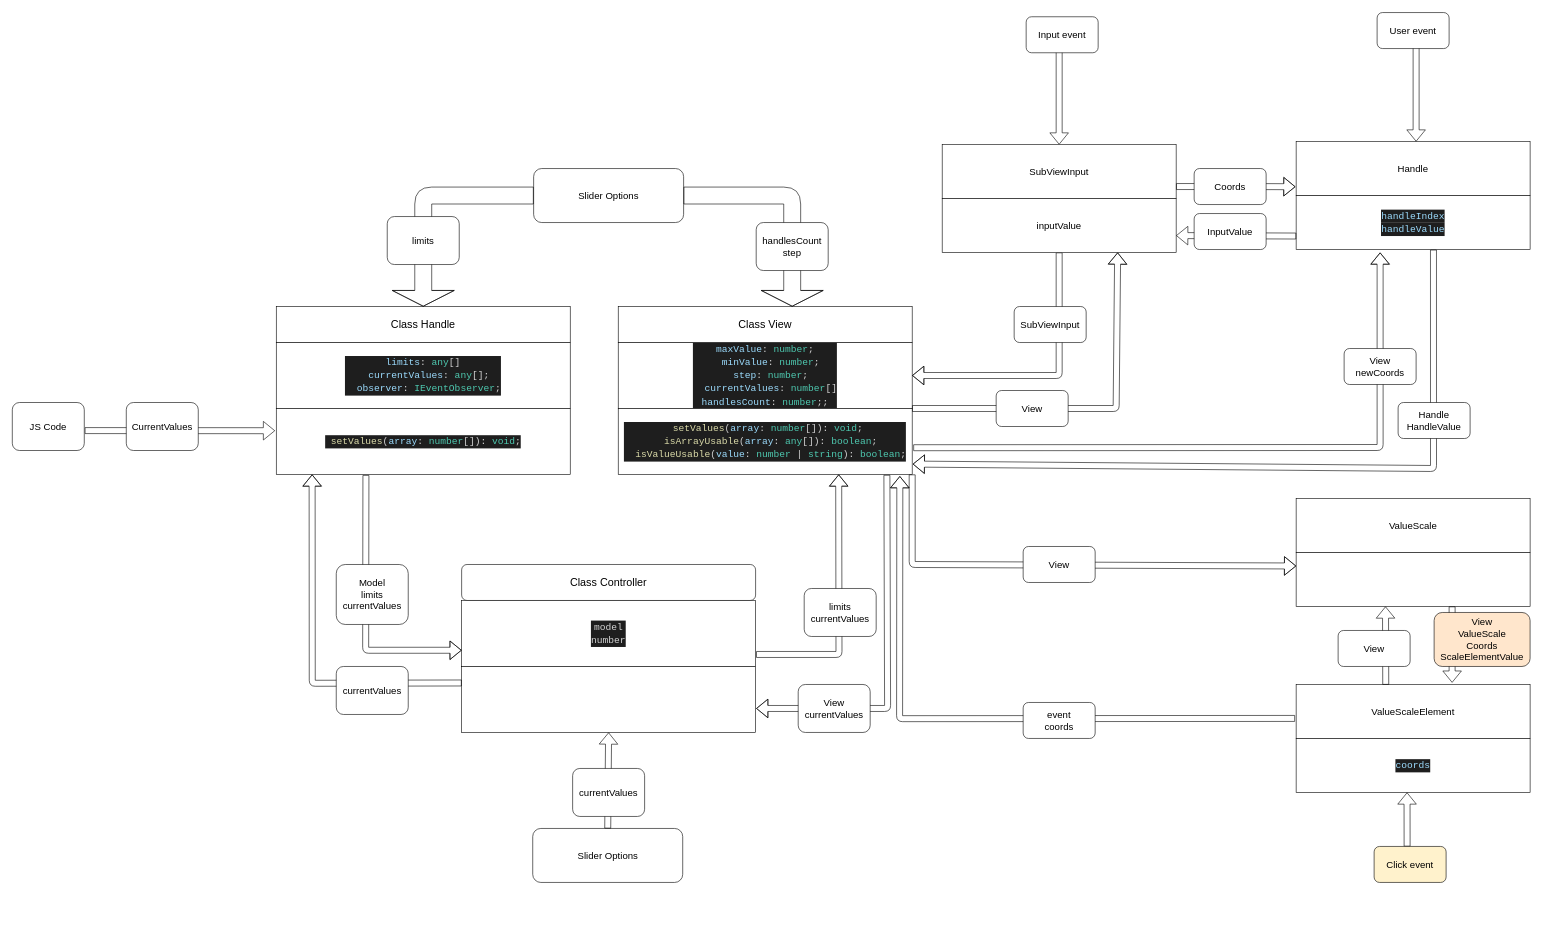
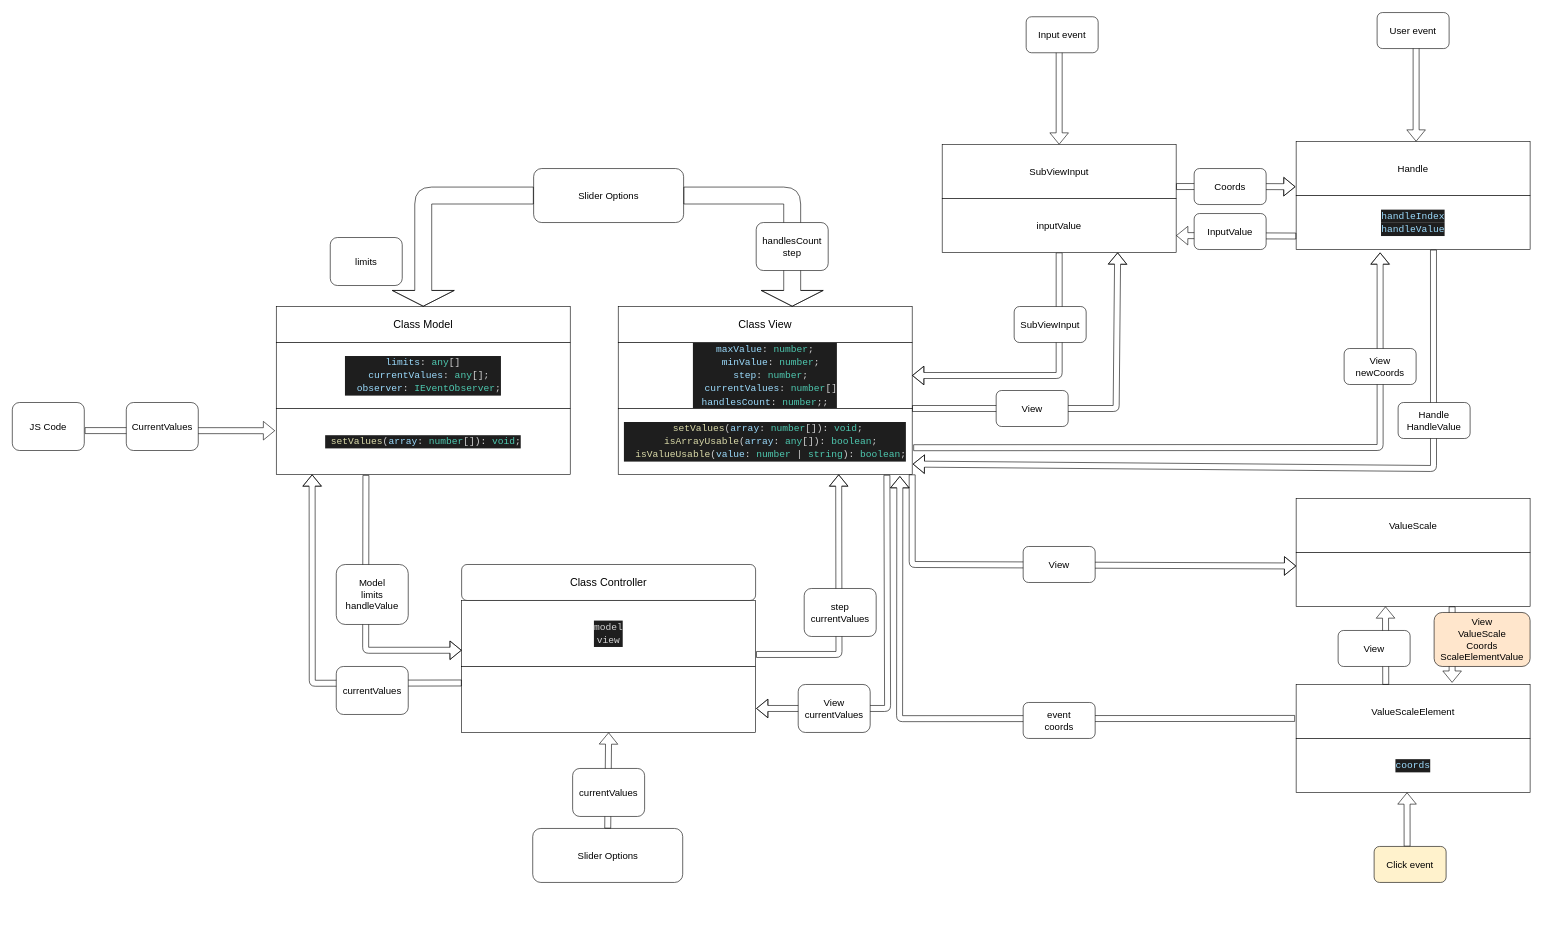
node "limits": moved (423, 240) -> (366, 261)
node "Class Handle": label "Class Handle" -> "Class Model"
node "Model limits currentValues": label "Model limits currentValues" -> "Model limits handleValue"
node "limits currentValues": label "limits currentValues" -> "step currentValues"
node "model number": label "model number" -> "model view"
